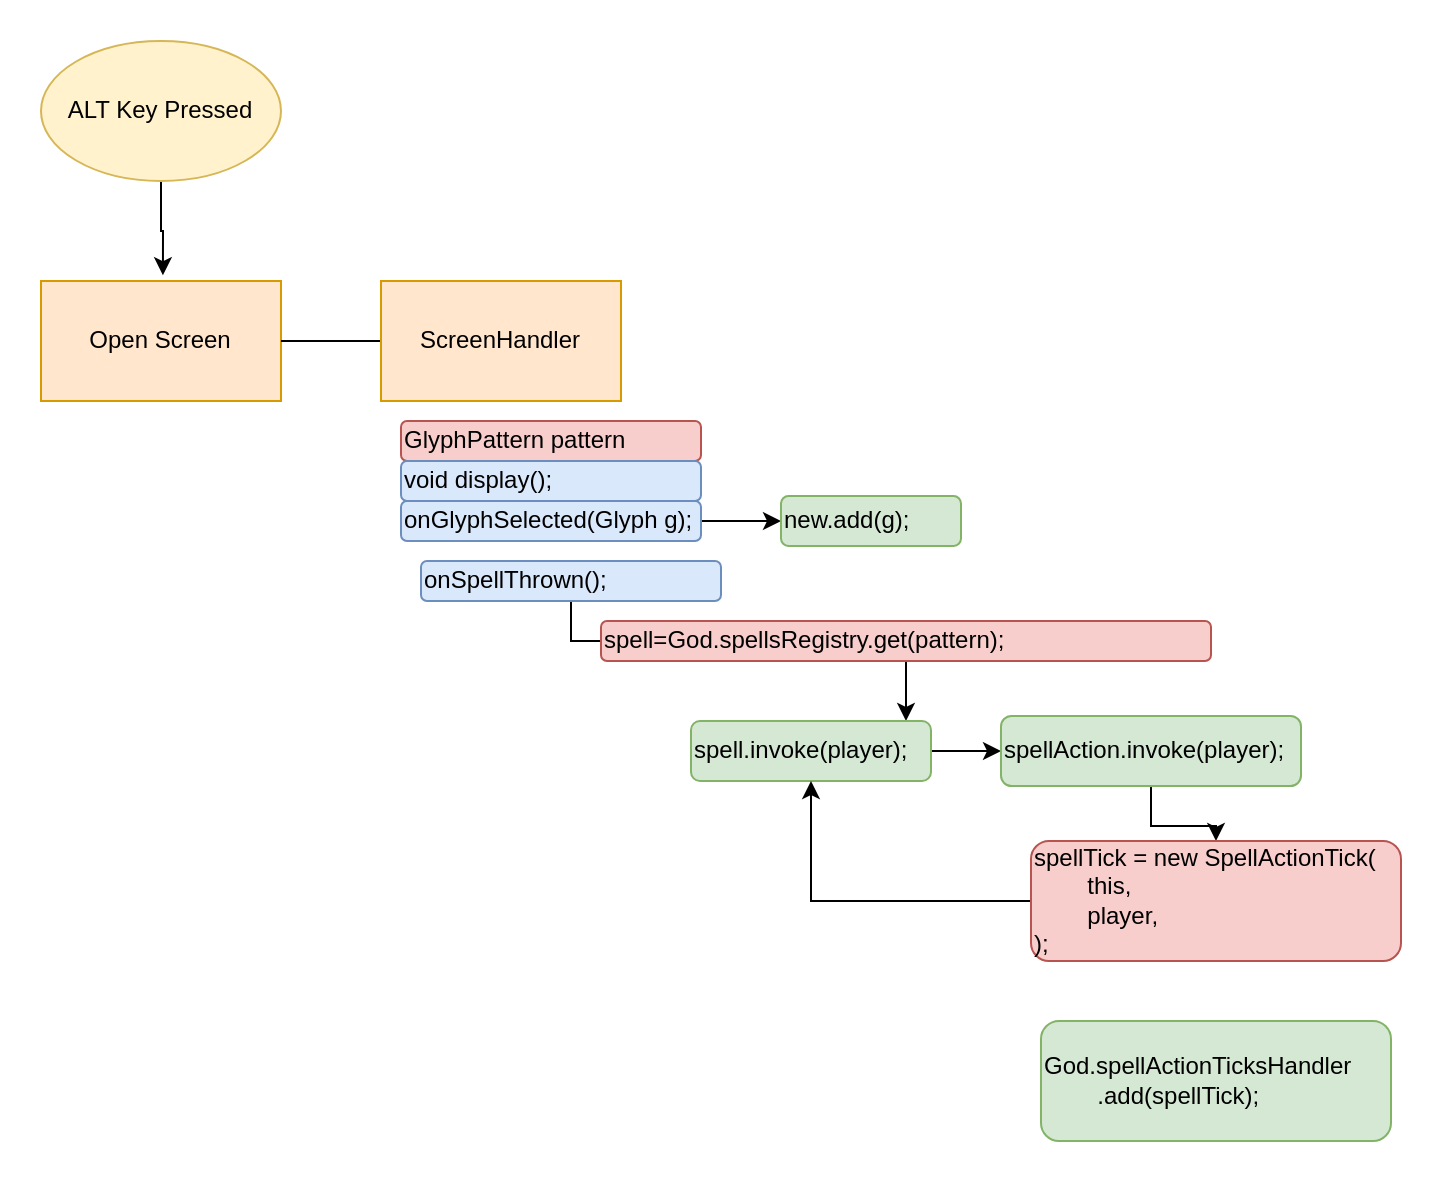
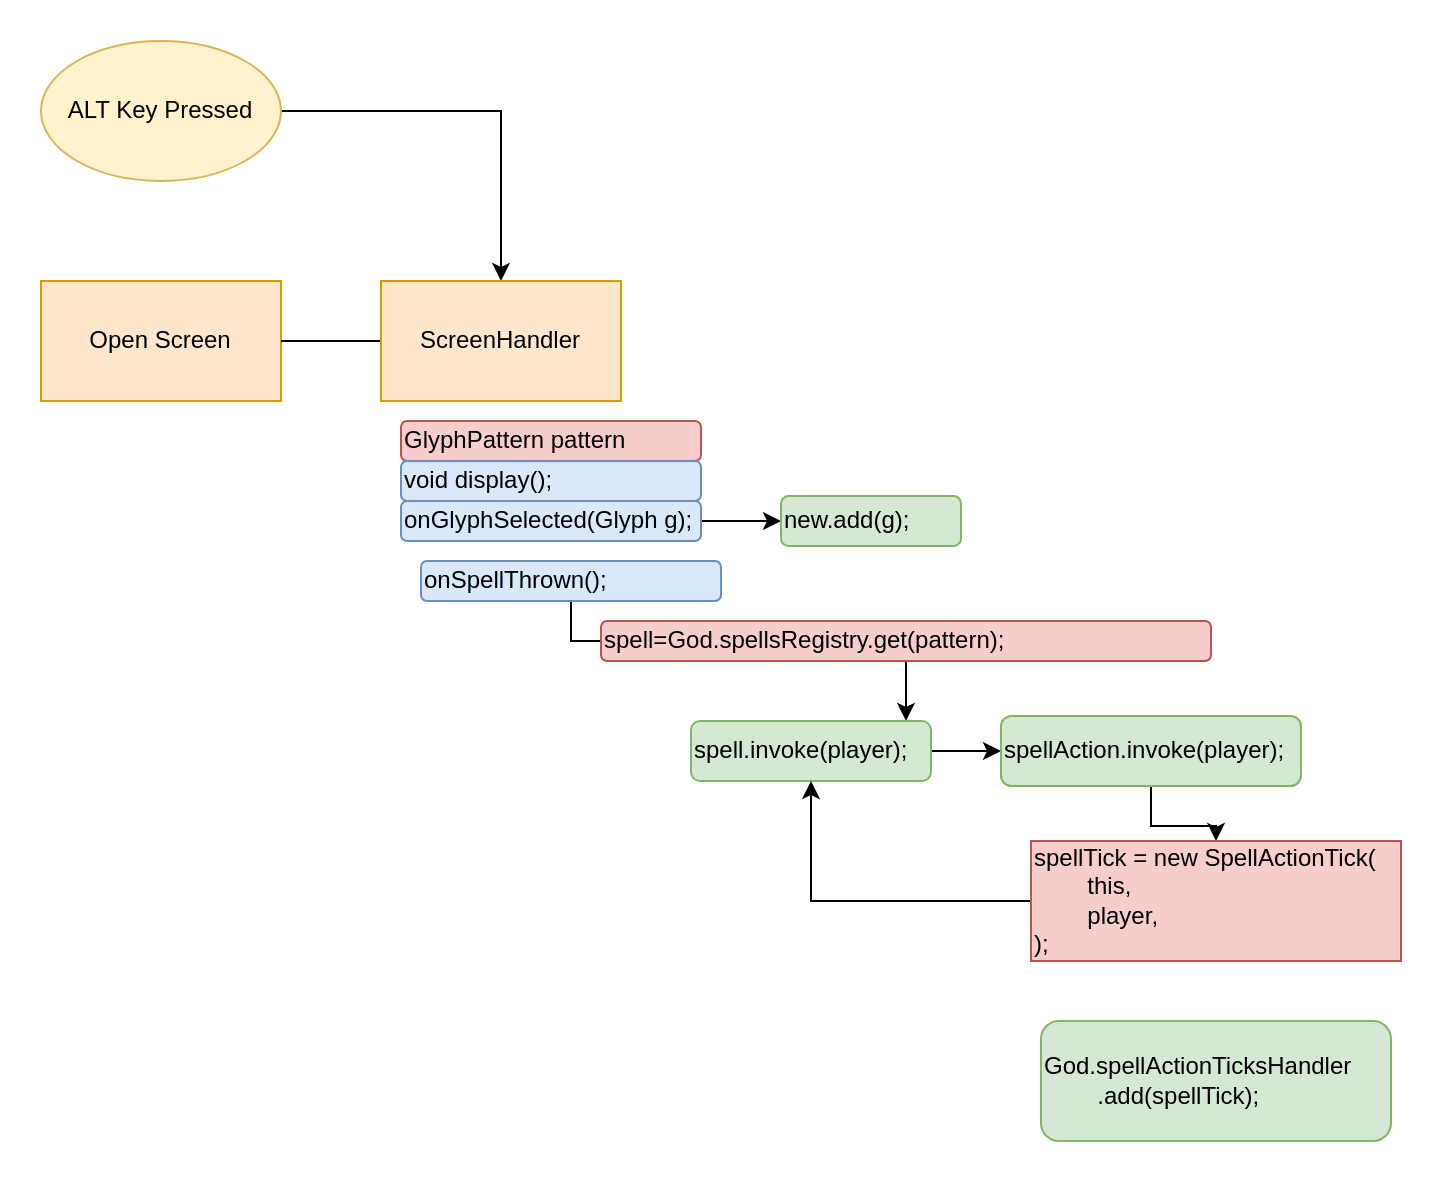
edge "ALT Key Pressed" -> "Open Screen": now "ALT Key Pressed" -> "ScreenHandler"
node "spellTick = new SpellActionTick( this, player, );": shape rounded rectangle -> rectangle
